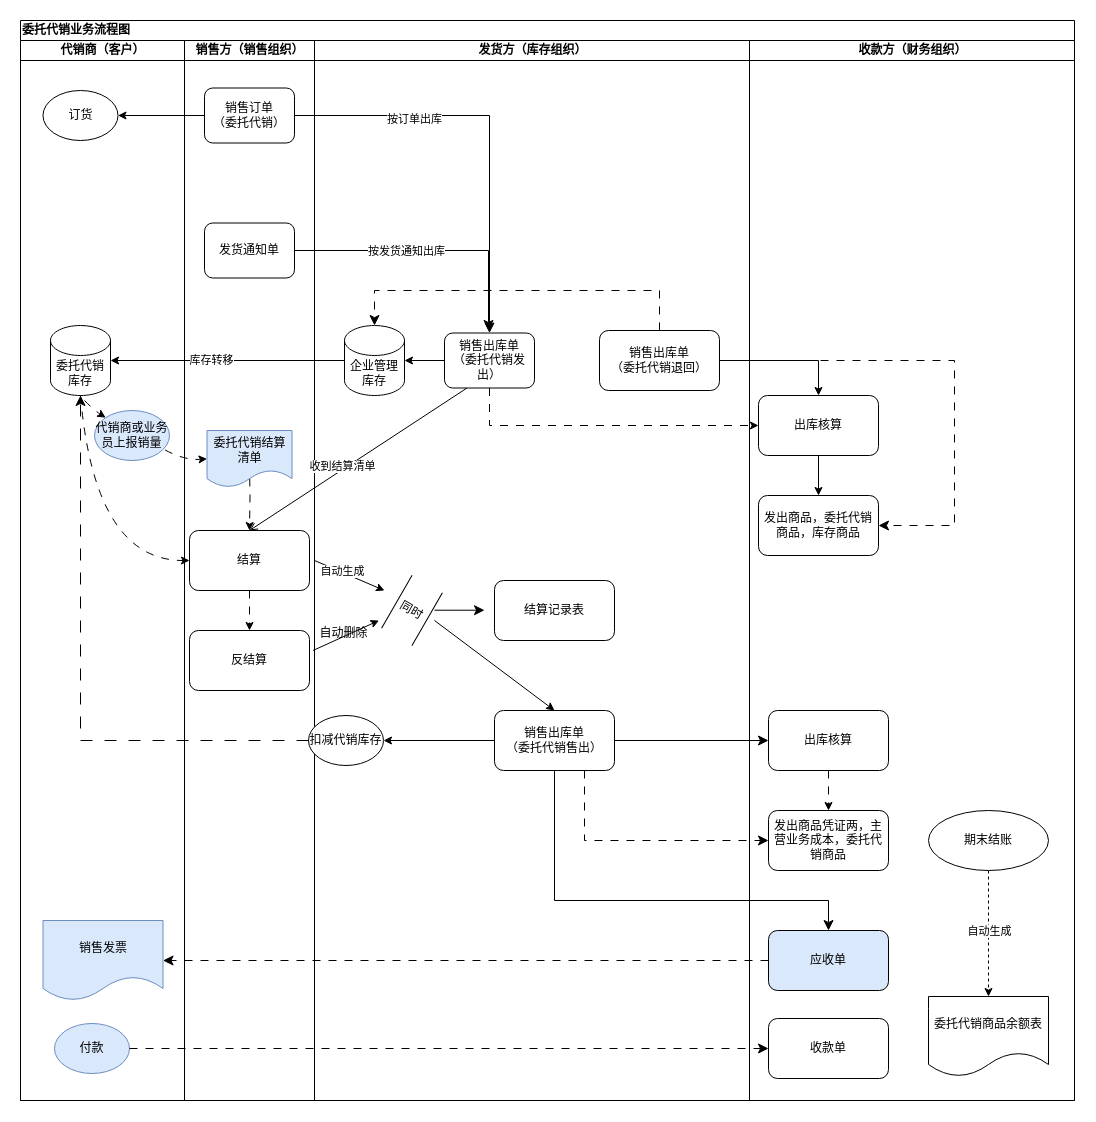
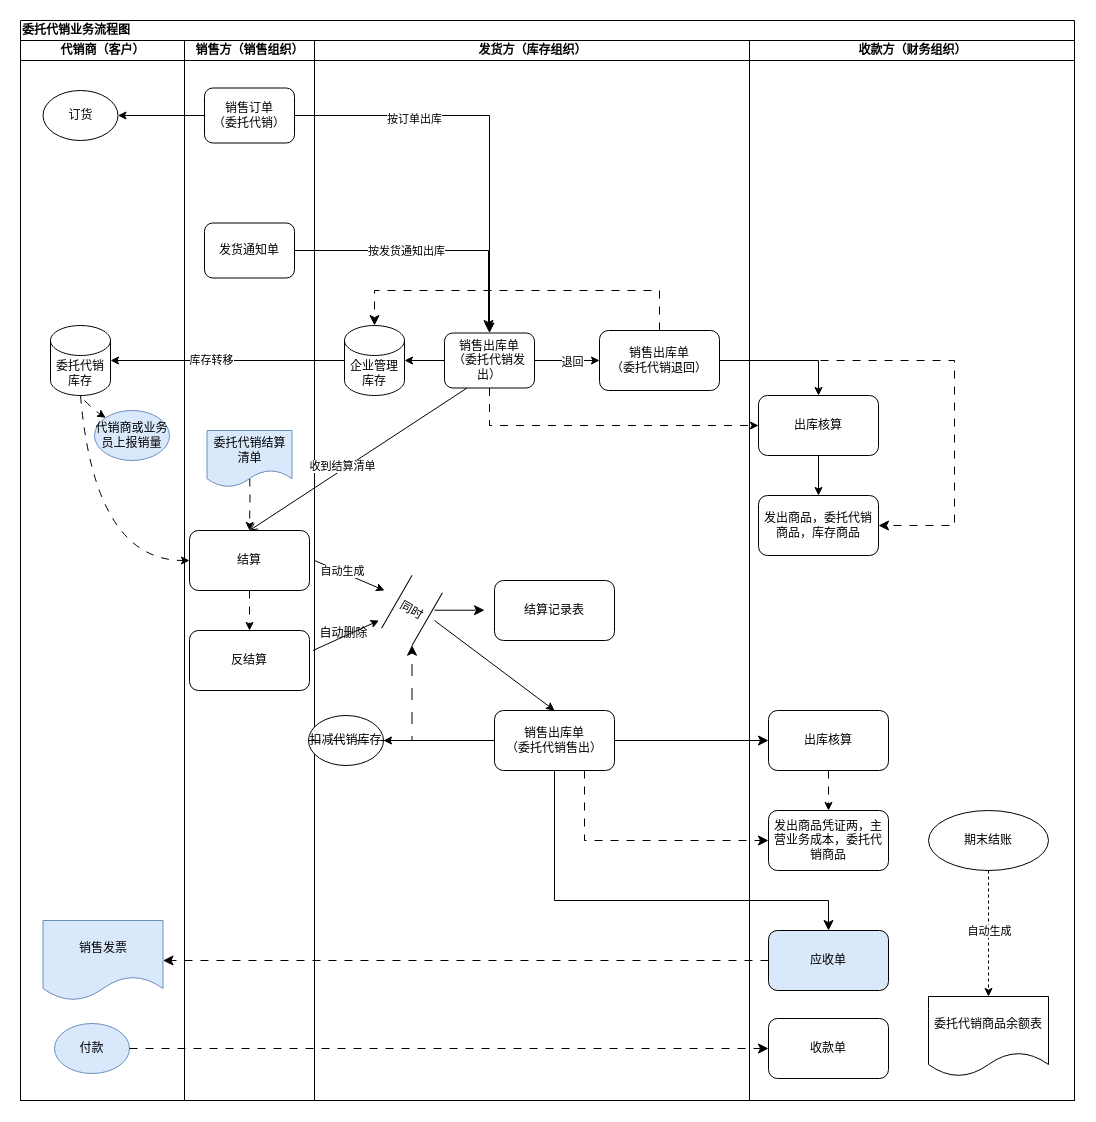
edge "销售出库单 （委托代销发出）" -> "销售出库单 （委托代销退回）": added, label "退回"
edge "代销商或业务员上报销量" -> "委托代销结算 清单": removed
edge "扣减代销库存" -> "委托代销库存": now "扣减代销库存" -> "同时"
